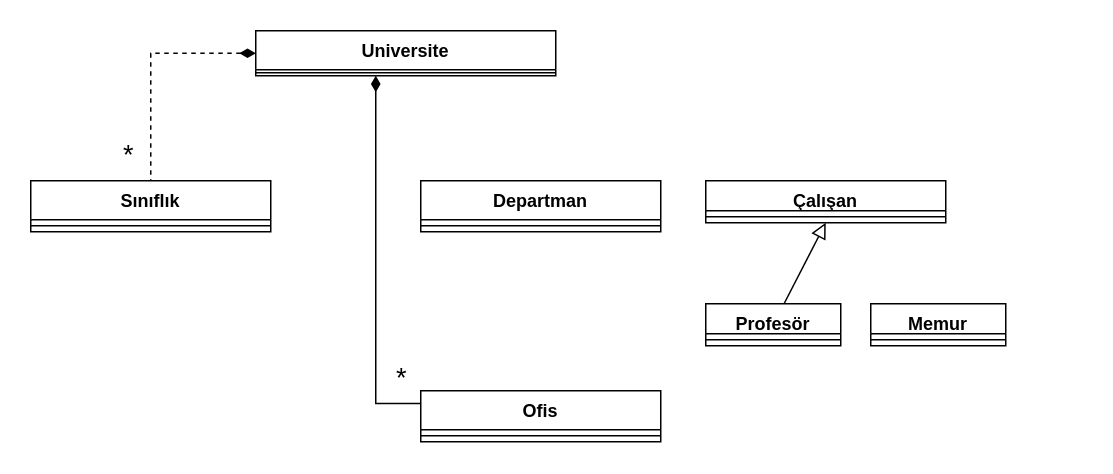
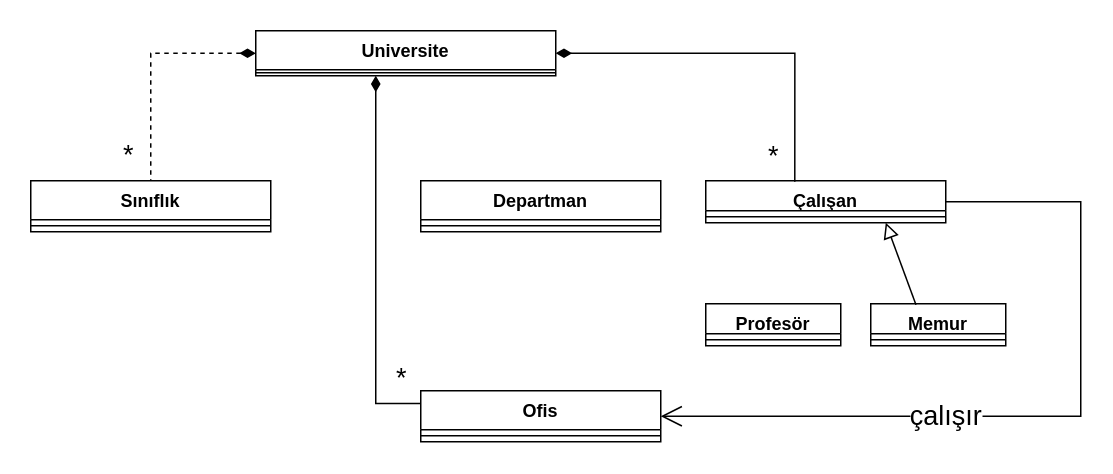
edge "Universite" -- "Çalışan": added, label "*"
edge "Profesör" -> "Çalışan": removed
edge "Memur" -> "Çalışan": added
edge "Çalışan" -> "Ofis": added, label "çalışır"
